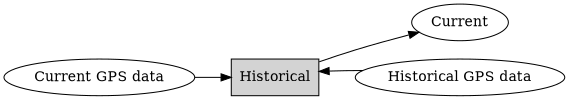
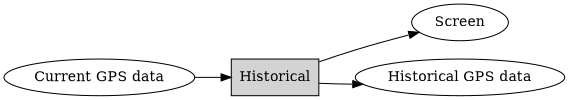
node "Current": label "Current" -> "Screen"
edge "Historical GPS data" -> "Historical": reversed
